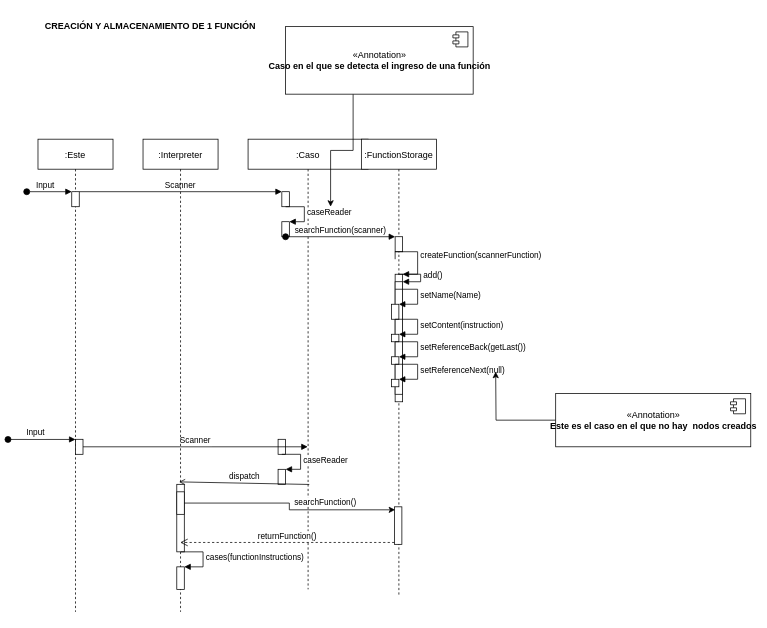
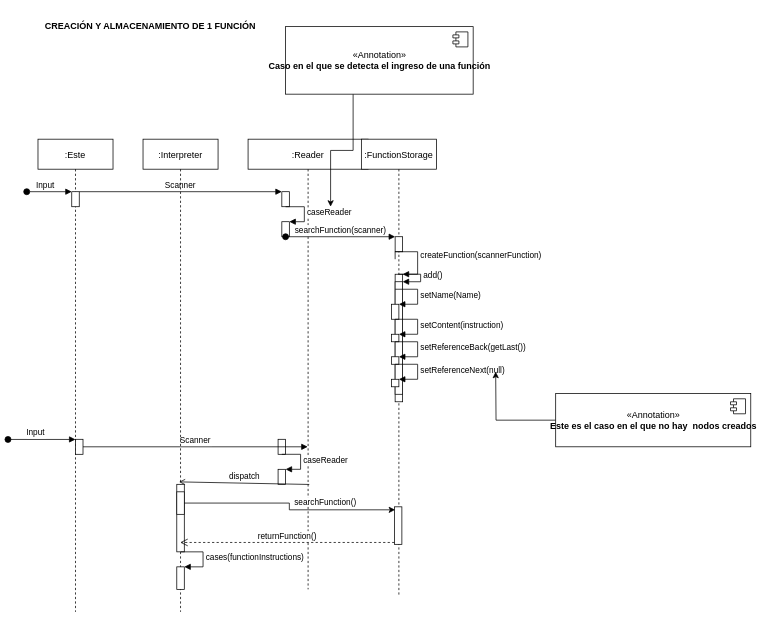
node ":Caso": label ":Caso" -> ":Reader"
